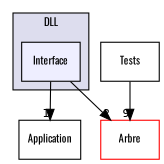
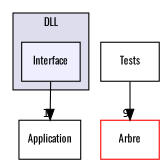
edge "Interface" -> "Arbre": removed
